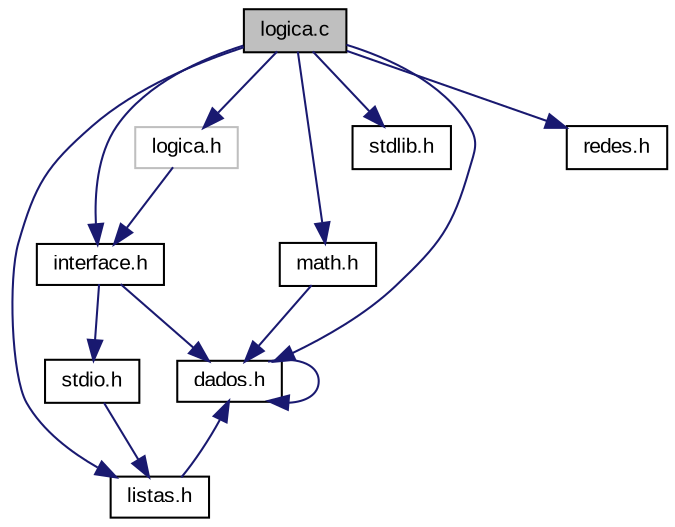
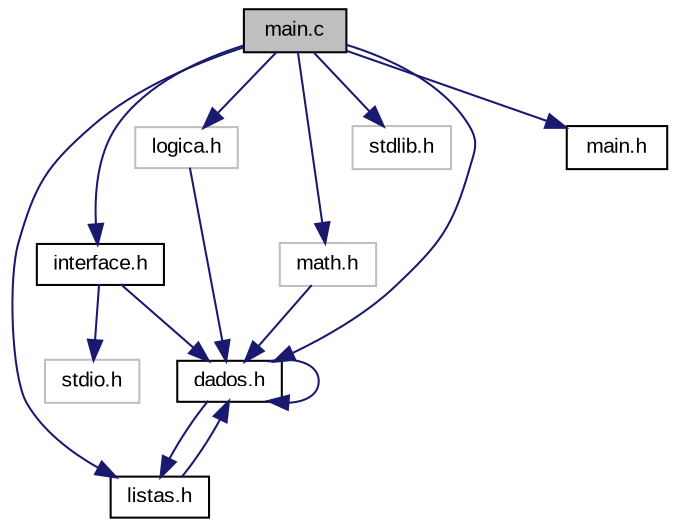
node "logica.c": label "logica.c" -> "main.c"
node "stdlib.h": color black -> grey75
node "redes.h": label "redes.h" -> "main.h"
edge "logica.h" -> "interface.h": now "logica.h" -> "dados.h"
node "math.h": color black -> grey75
node "stdio.h": color black -> grey75
edge "stdio.h" -> "listas.h": now "dados.h" -> "listas.h"
